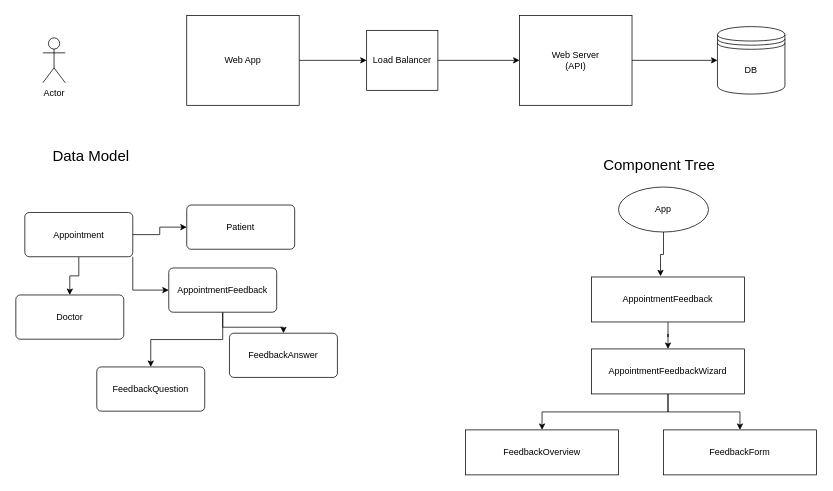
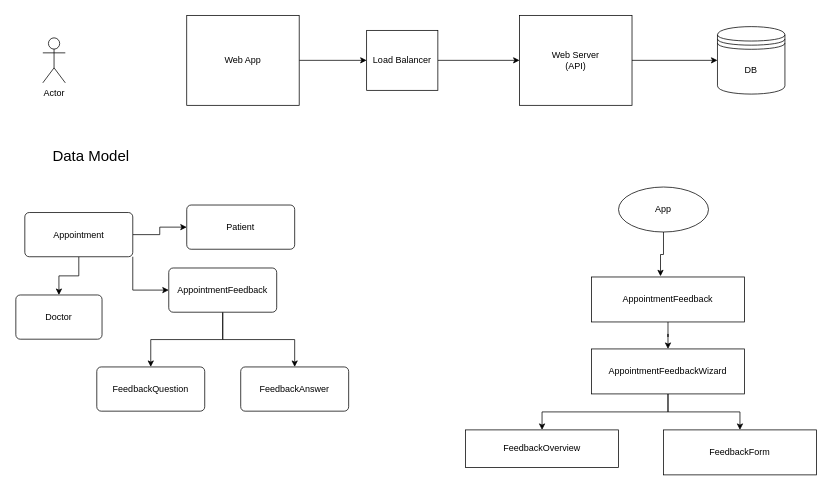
node "Component Tree": removed
node "Doctor": size 108x44 -> 86x44
node "FeedbackAnswer": moved (283, 356) -> (294, 389)
node "FeedbackOverview": size 153x45 -> 153x38
